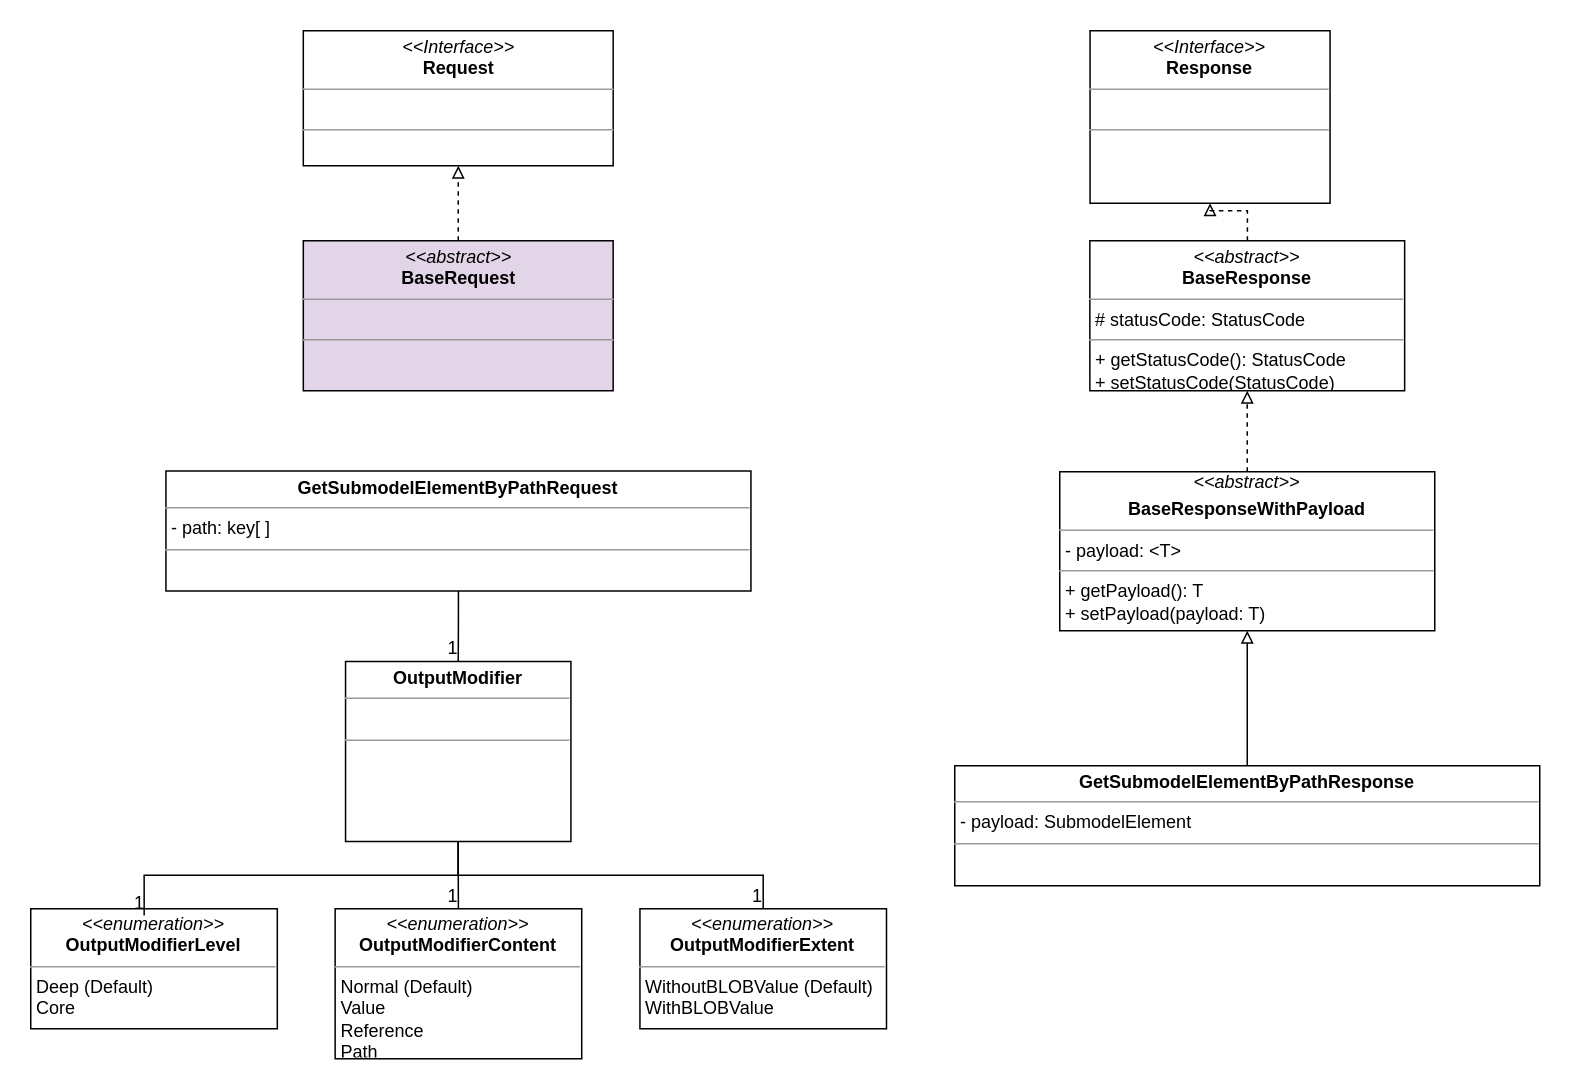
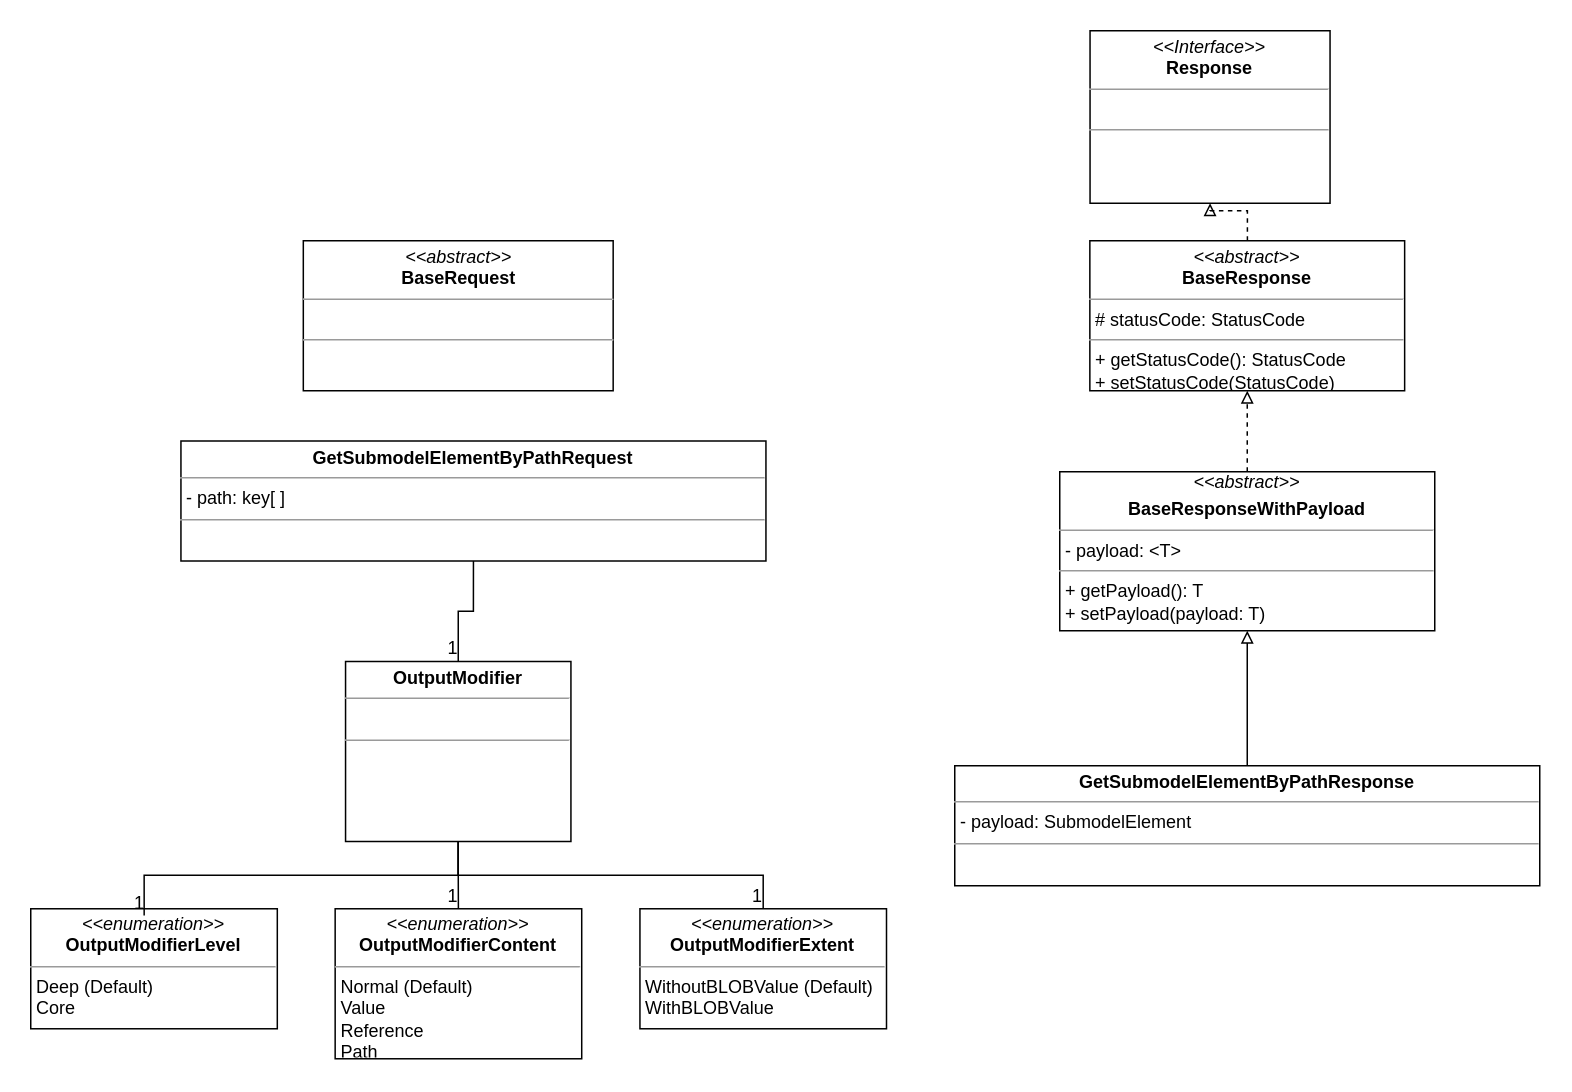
node "<<Interface>> Request": removed
edge "<<abstract>> BaseRequest" -> "<<Interface>> Request": removed
node "<<abstract>> BaseRequest": fillcolor #e1d5e7 -> #ffffff
node "GetSubmodelElementByPathRequest - path: key[ ]": moved (458, 531) -> (473, 501)
